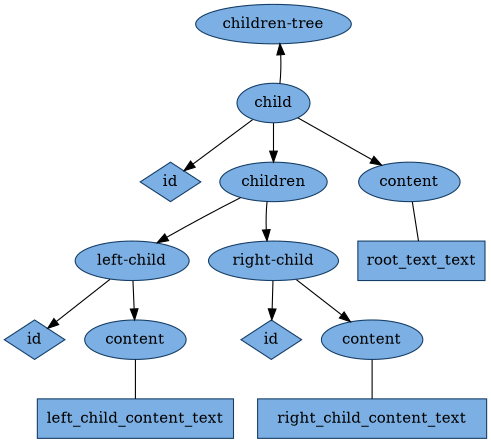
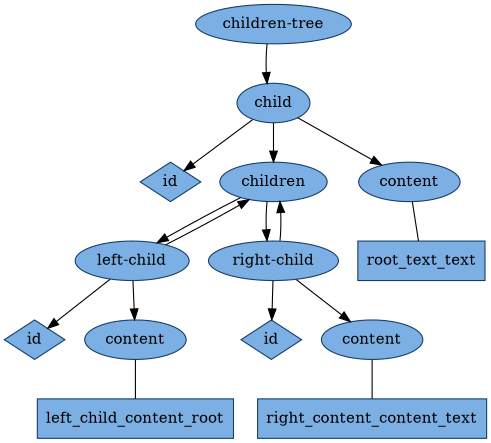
edge "child" -> "children-tree": reversed
edge "left-child" -> "children": added
edge "right-child" -> "children": added
node "left_child_content_text": label "left_child_content_text" -> "left_child_content_root"
node "right_child_content_text": label "right_child_content_text" -> "right_content_content_text"
